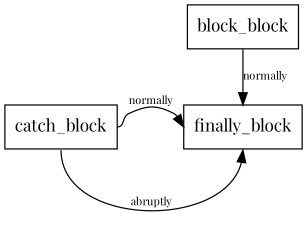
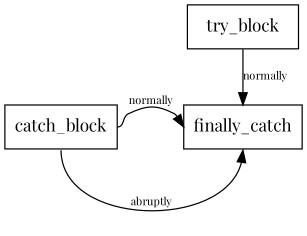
node "block_block": label "block_block" -> "try_block"
node "finally_block": label "finally_block" -> "finally_catch"
